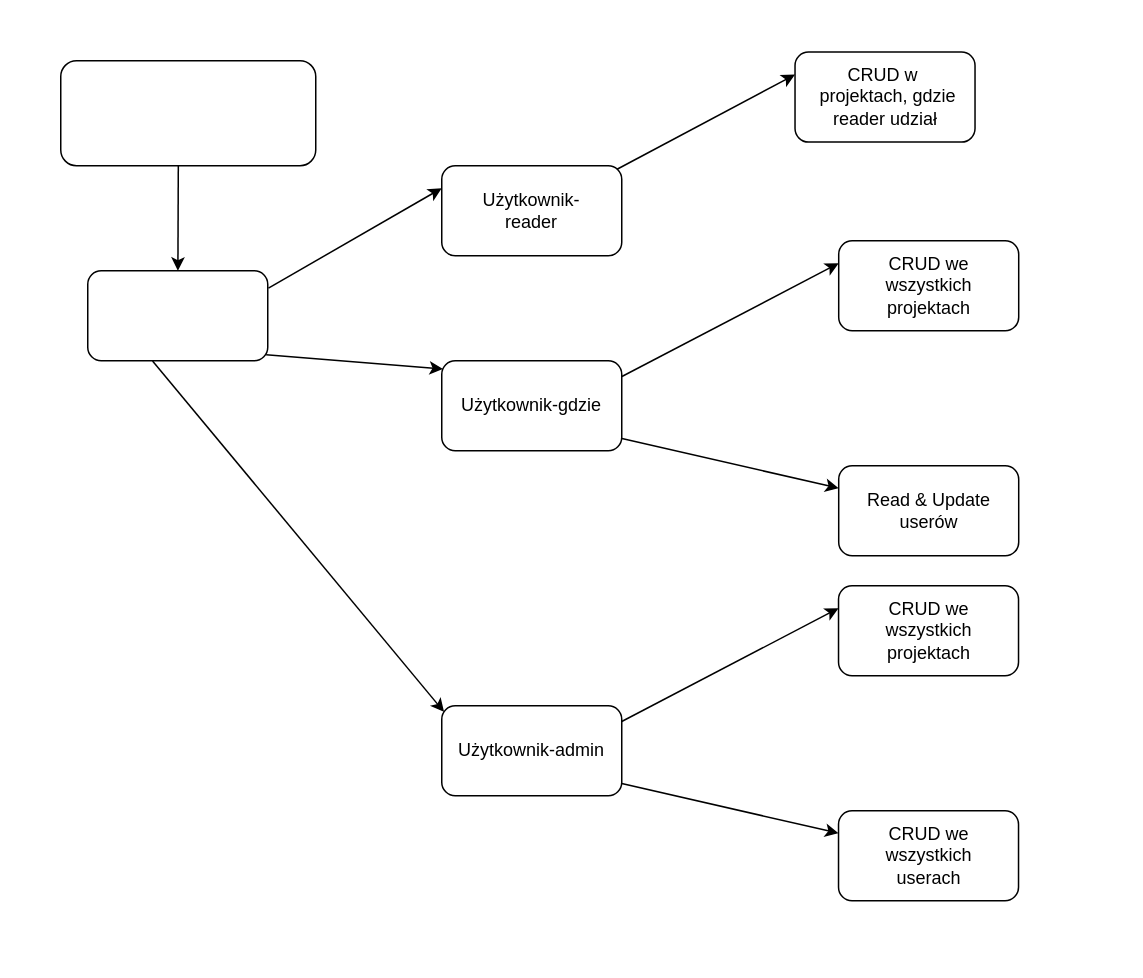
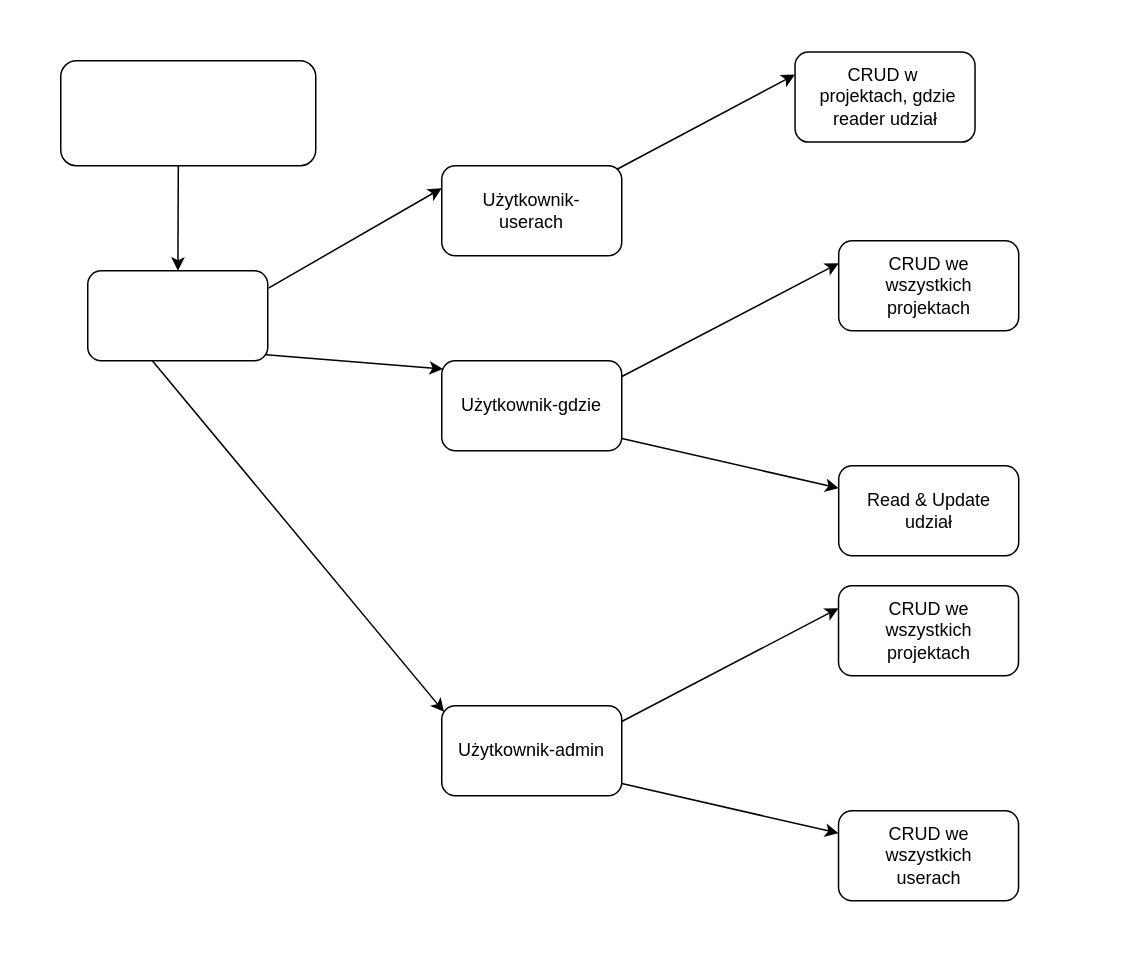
node "Użytkownik-reader": label "Użytkownik-reader" -> "Użytkownik-userach"
node "Read & Update userów": label "Read & Update userów" -> "Read & Update udział"
